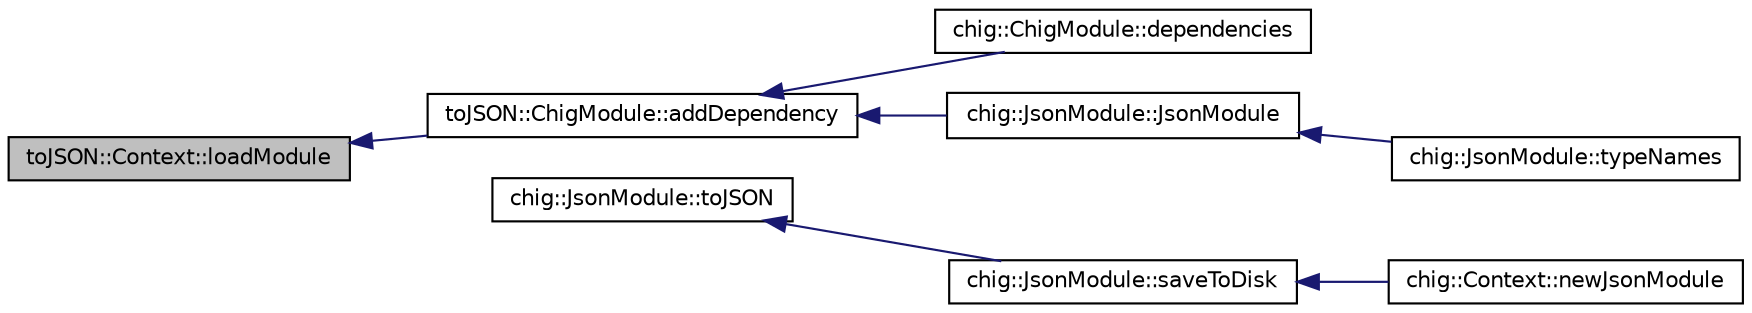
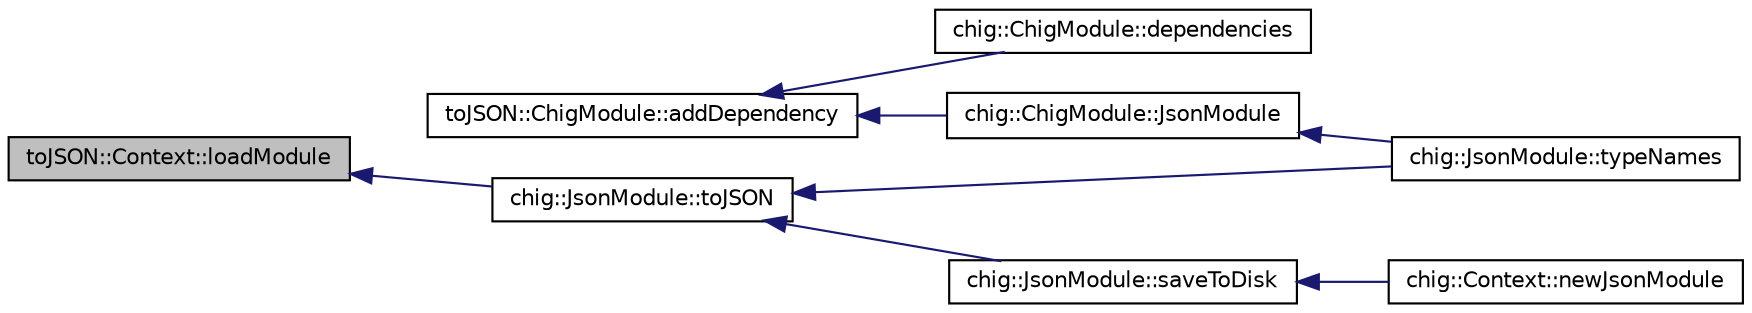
node "chig::JsonModule::JsonModule": label "chig::JsonModule::JsonModule" -> "chig::ChigModule::JsonModule"
edge "toJSON::ChigModule::addDependency" -> "toJSON::Context::loadModule": now "chig::JsonModule::toJSON" -> "toJSON::Context::loadModule"
edge "chig::JsonModule::typeNames" -> "chig::JsonModule::toJSON": added
